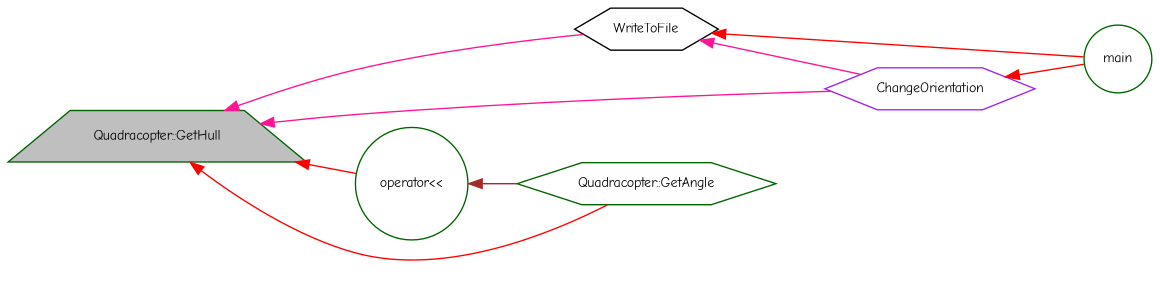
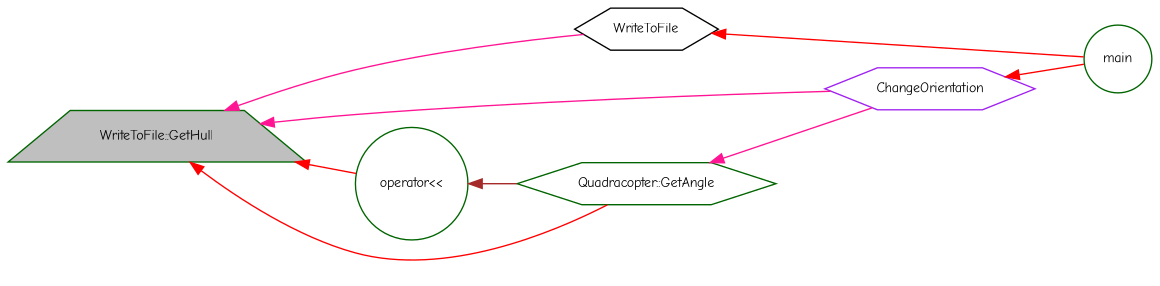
edge "ChangeOrientation" -> "WriteToFile": now "ChangeOrientation" -> "Quadracopter::GetAngle"
node "Quadracopter::GetHull": label "Quadracopter::GetHull" -> "WriteToFile::GetHull"
